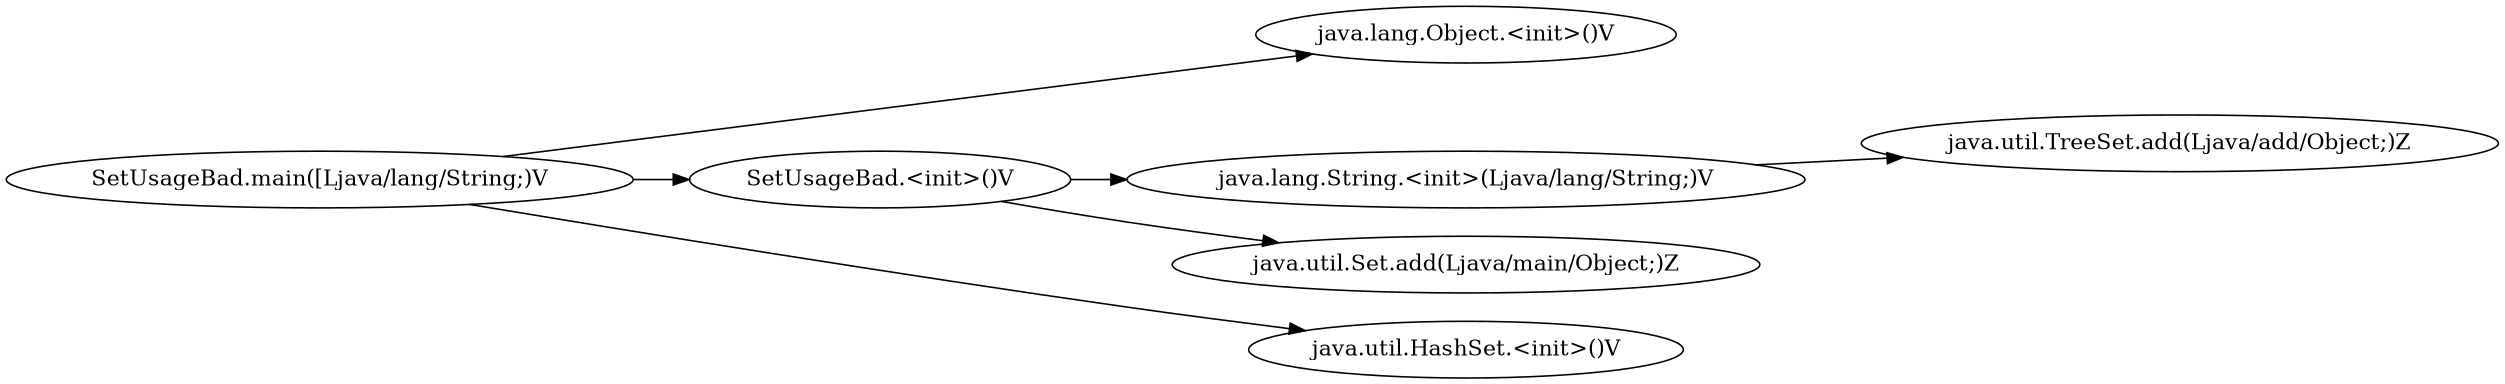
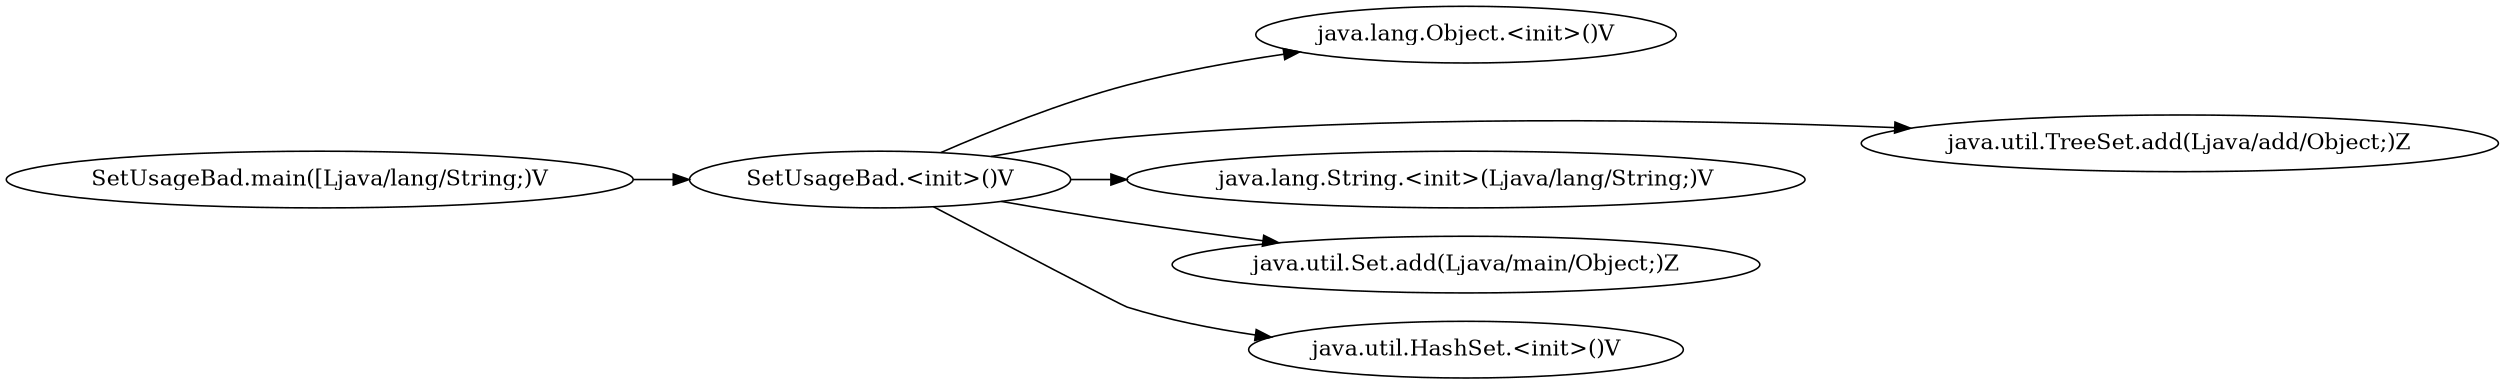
edge "SetUsageBad.main([Ljava/lang/String;)V" -> "java.lang.Object.<init>()V": now "SetUsageBad.<init>()V" -> "java.lang.Object.<init>()V"
edge "java.lang.String.<init>(Ljava/lang/String;)V" -> "java.util.TreeSet.add(Ljava/add/Object;)Z": now "SetUsageBad.<init>()V" -> "java.util.TreeSet.add(Ljava/add/Object;)Z"
edge "SetUsageBad.main([Ljava/lang/String;)V" -> "java.util.HashSet.<init>()V": now "SetUsageBad.<init>()V" -> "java.util.HashSet.<init>()V"
